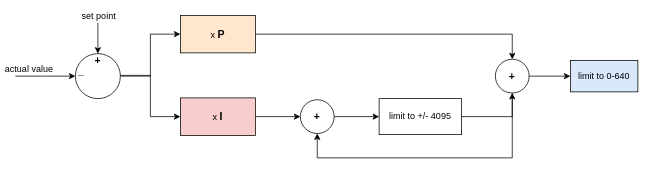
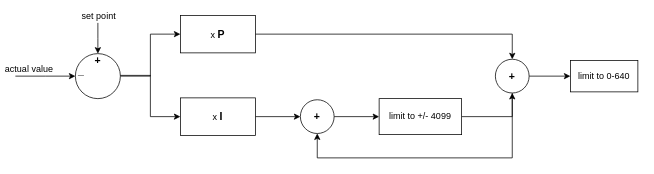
node "x P": fillcolor #ffe6cc -> #ffffff
node "limit to 0-640": fillcolor #dae8fc -> #ffffff
node "x I": fillcolor #f8cecc -> #ffffff
node "limit to +/- 4095": label "limit to +/- 4095" -> "limit to +/- 4099"
